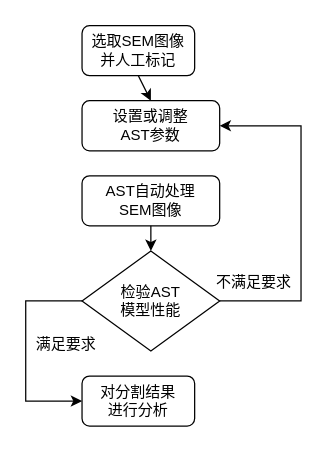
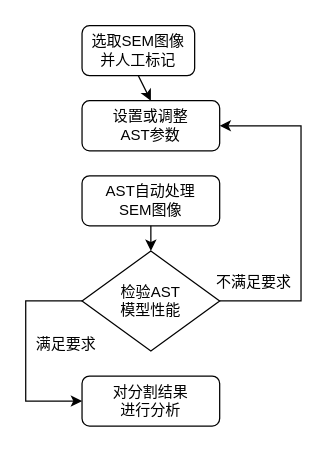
node "对分割结果 进行分析": size 113x50 -> 138x50
